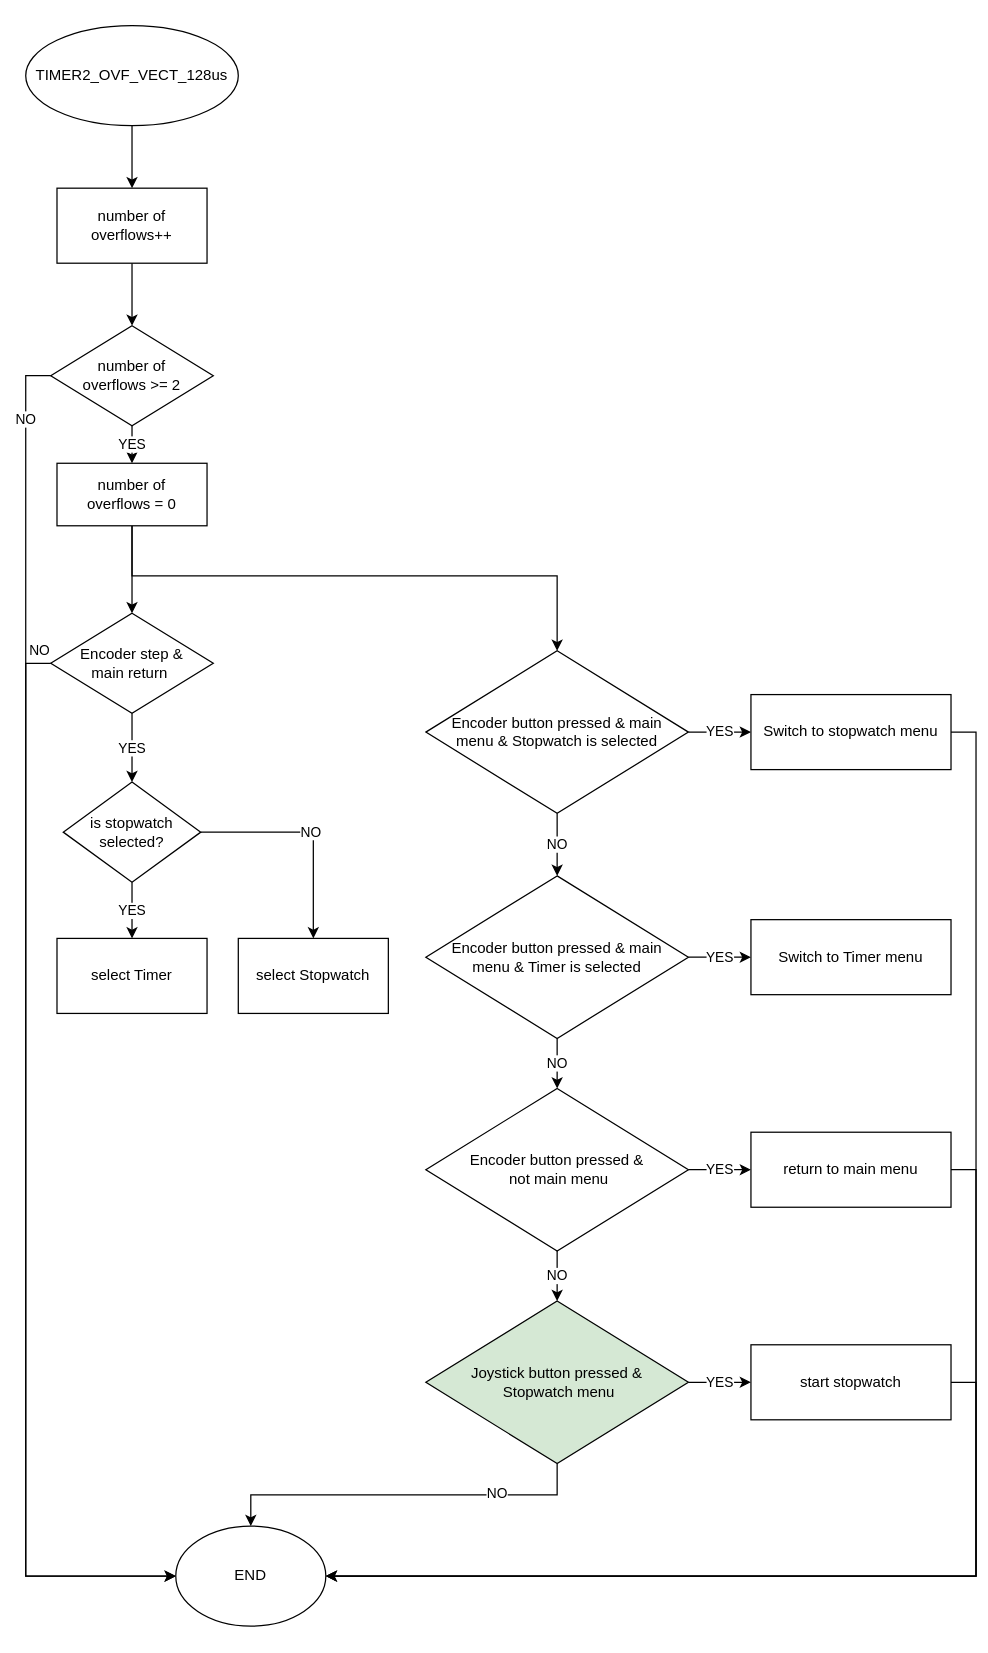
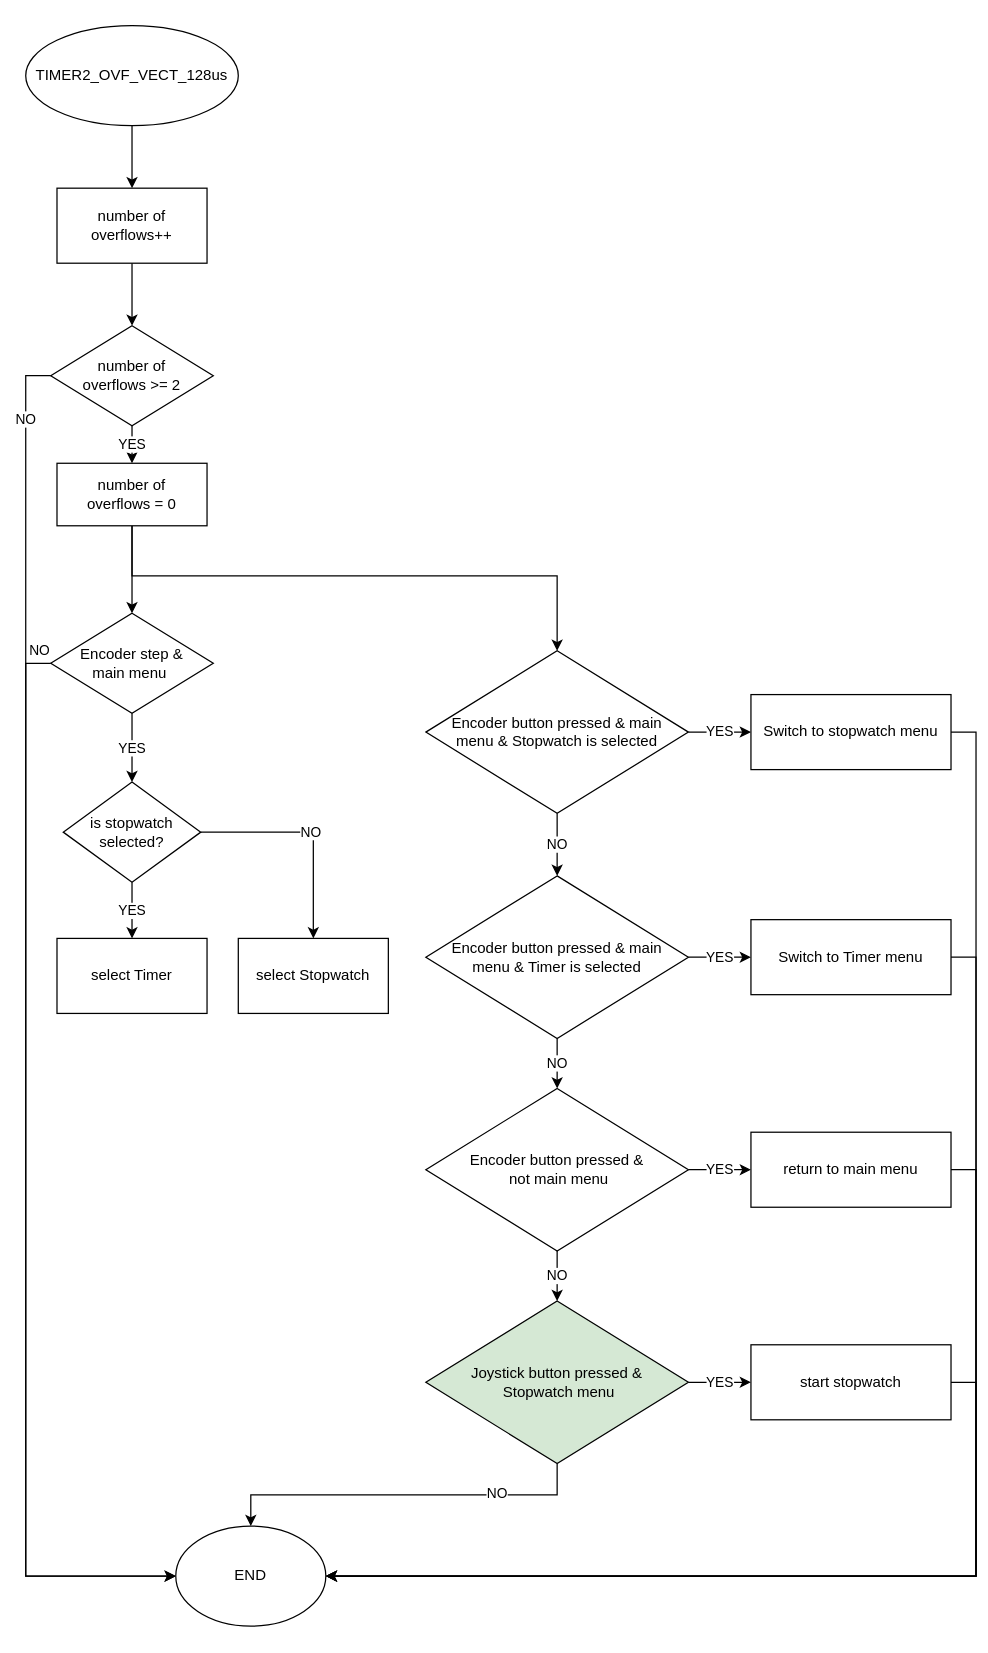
node "Encoder step & main return": label "Encoder step & main return" -> "Encoder step & main menu"
edge "Switch to Timer menu" -> "END": added
